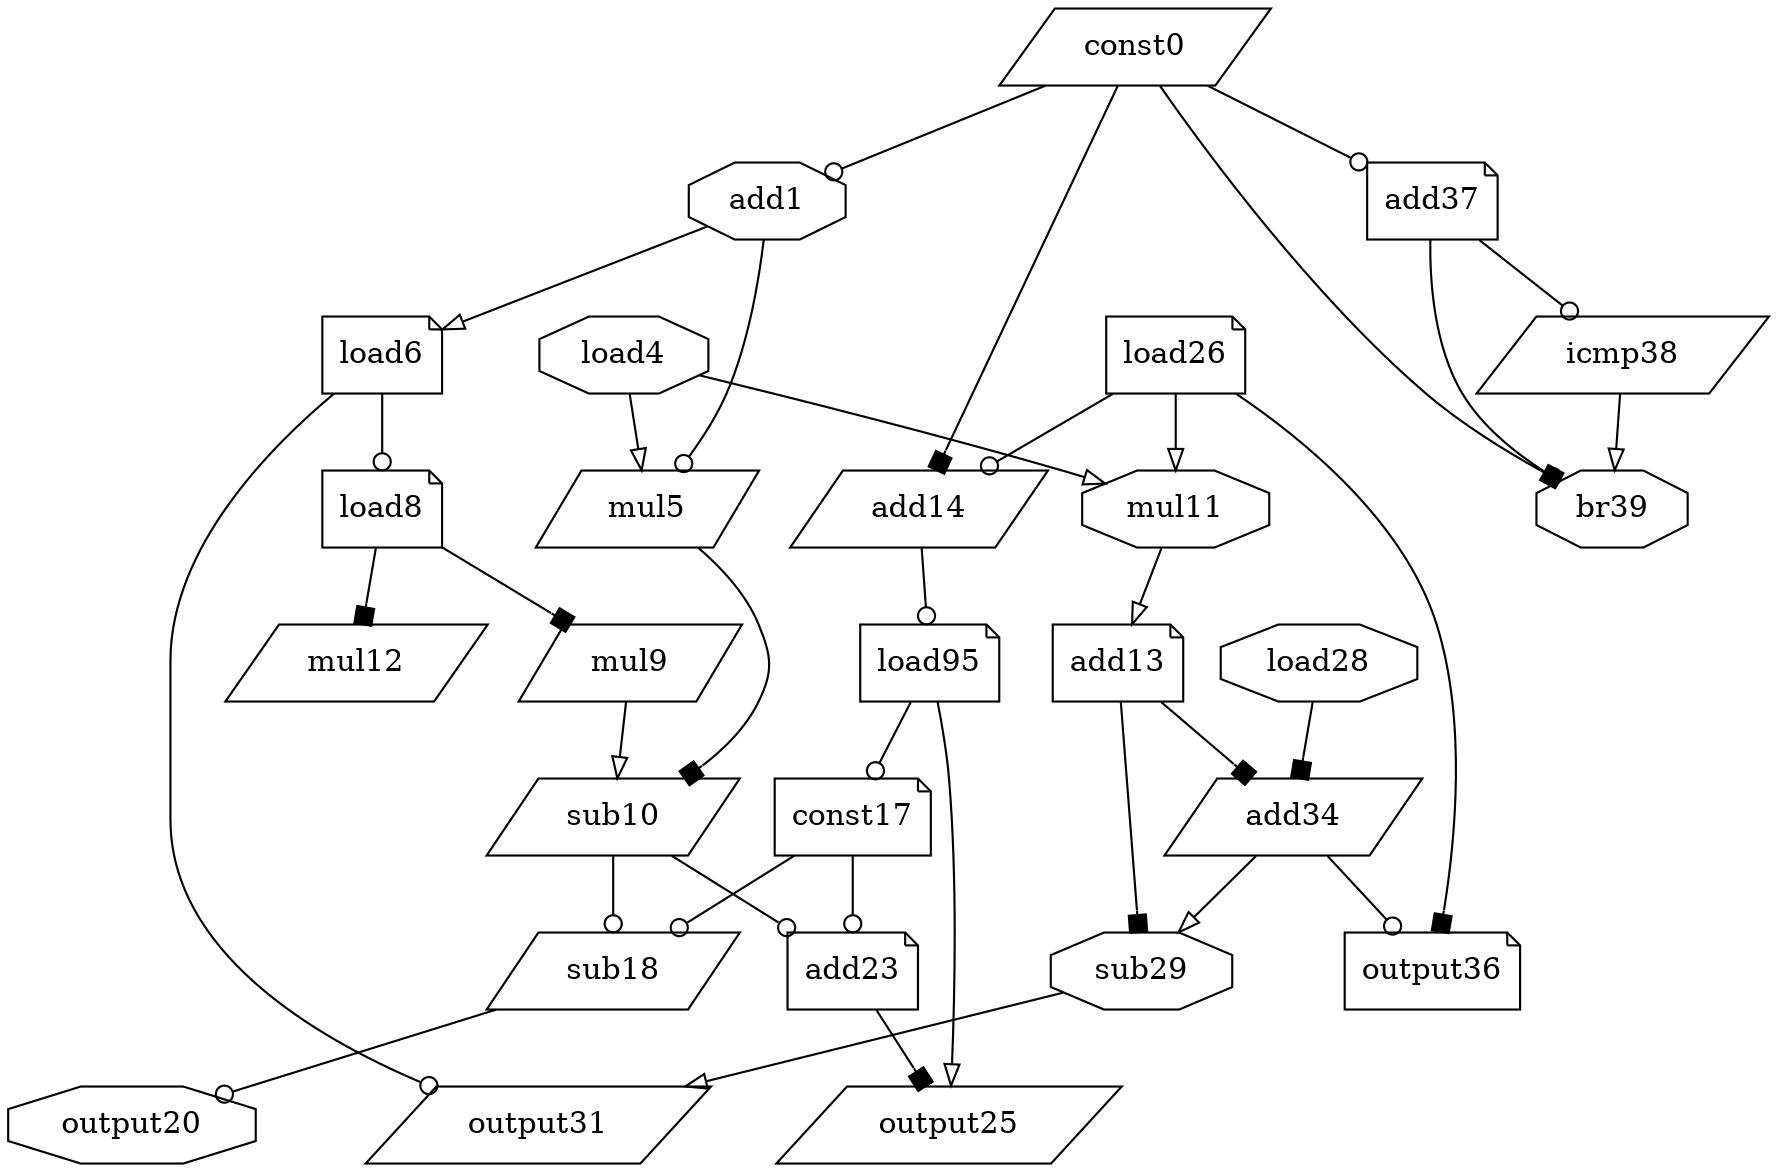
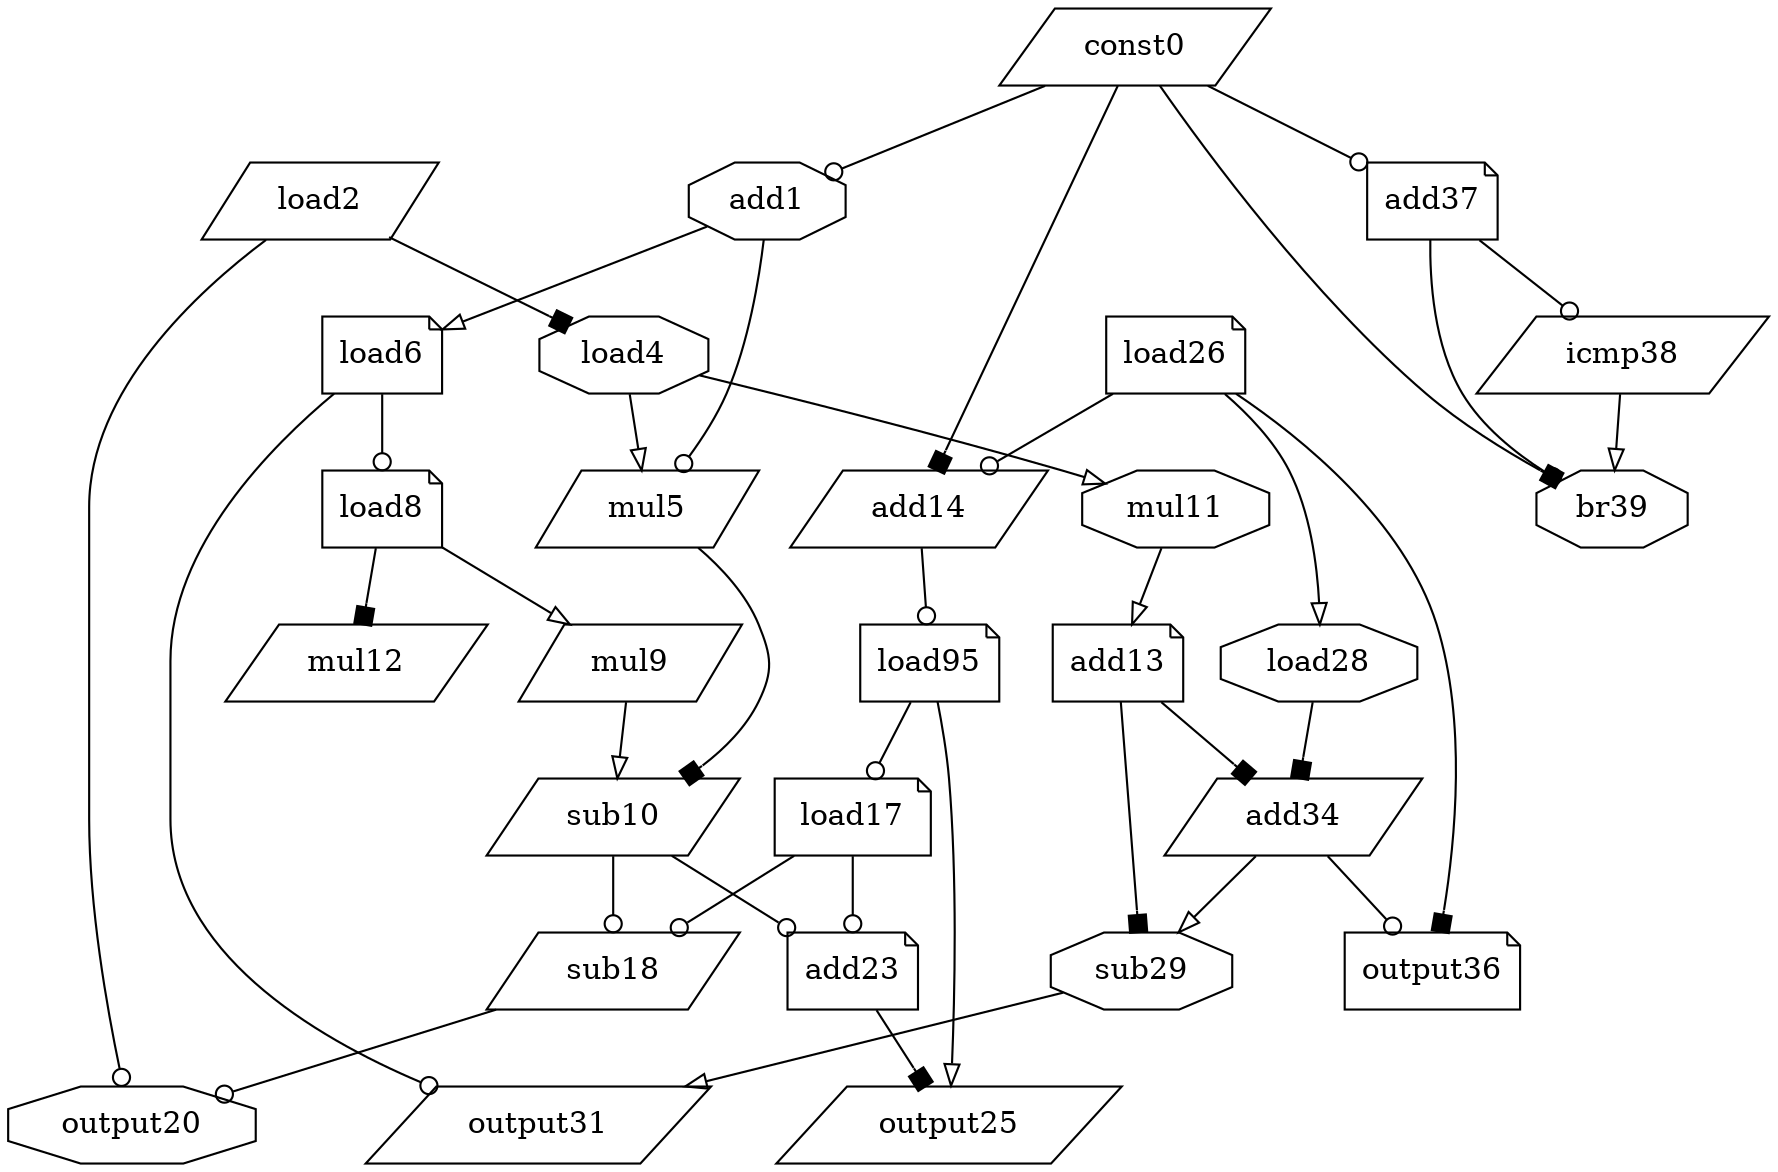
node "load2": added
edge "load26" -> "mul11": now "load26" -> "load28"
edge "load8" -> "mul9": arrowhead box -> onormal
node "const17": label "const17" -> "load17"
